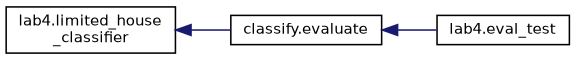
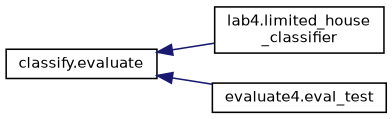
edge "classify.evaluate" -> "lab4.limited_house _classifier": reversed
node "lab4.eval_test": label "lab4.eval_test" -> "evaluate4.eval_test"
